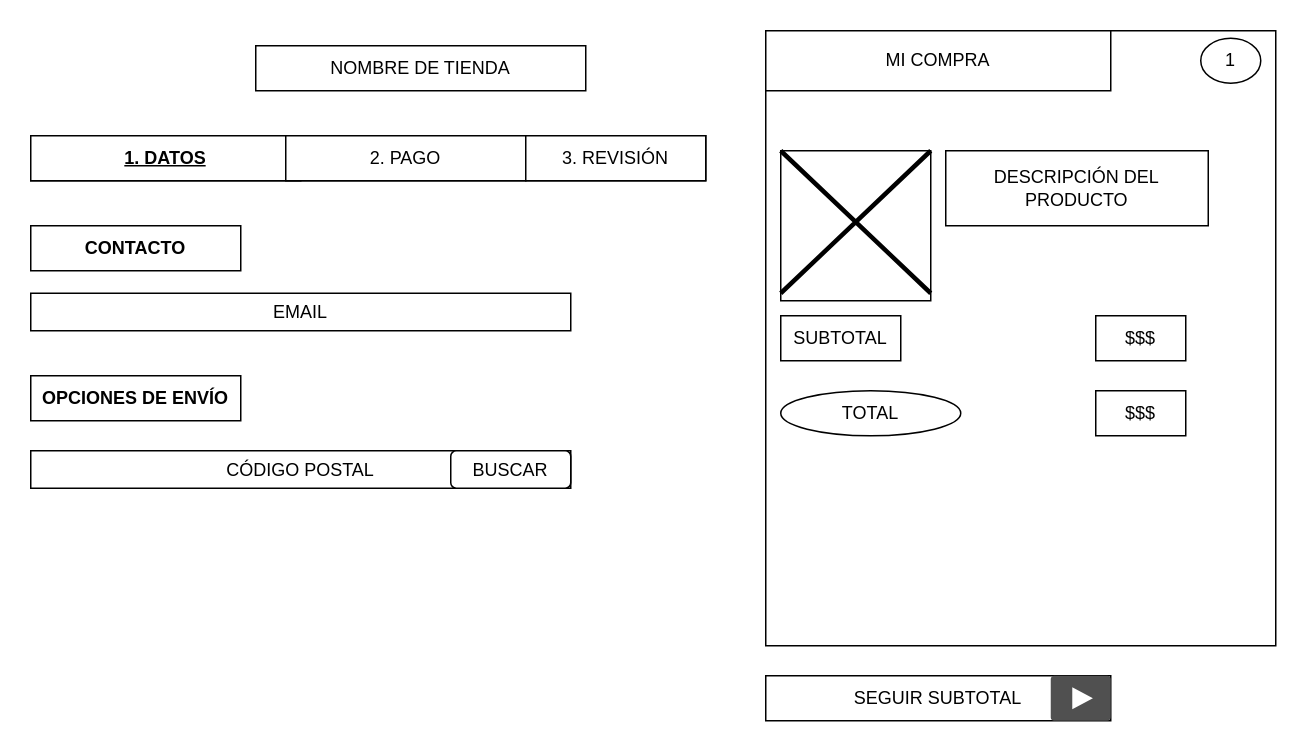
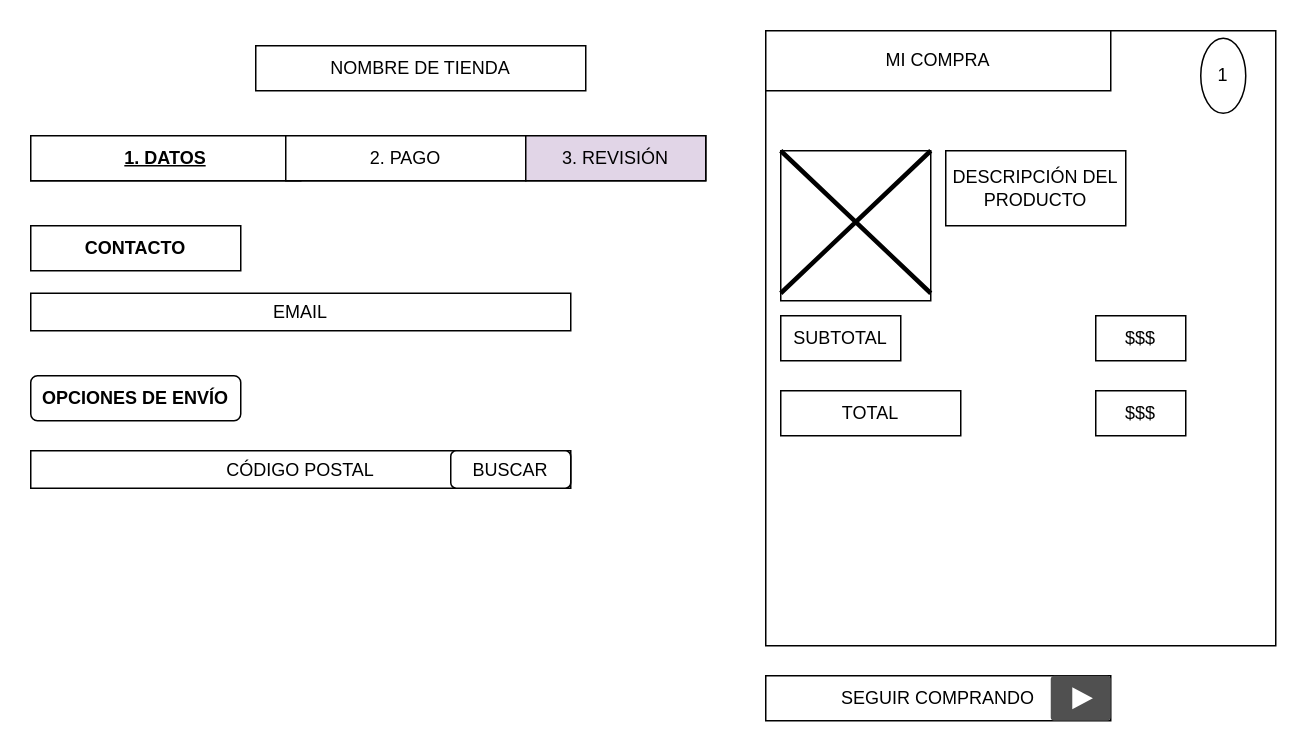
node "1": size 60x45 -> 45x75
node "3. REVISIÓN": fillcolor #ffffff -> #e1d5e7
node "DESCRIPCIÓN DEL PRODUCTO": size 263x75 -> 180x75
node "OPCIONES DE ENVÍO": shape rectangle -> rounded rectangle
node "TOTAL": shape ellipse -> rectangle
node "SEGUIR SUBTOTAL": label "SEGUIR SUBTOTAL" -> "SEGUIR COMPRANDO"
